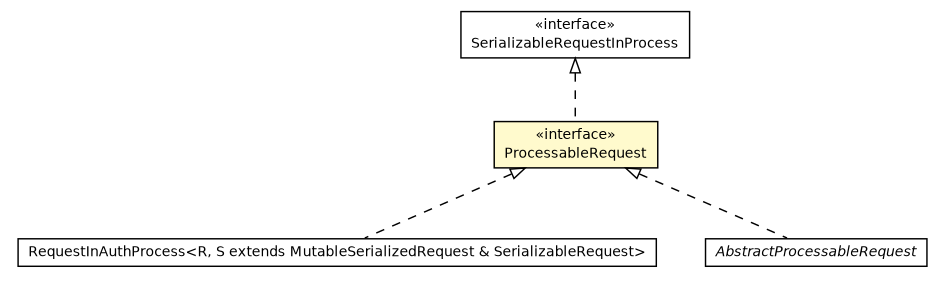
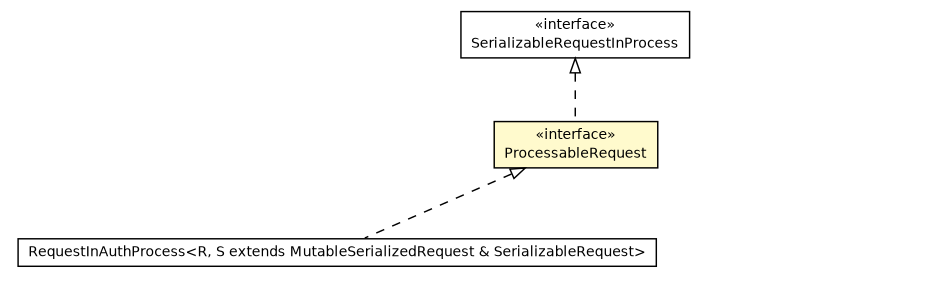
node "AbstractProcessableRequest": removed
